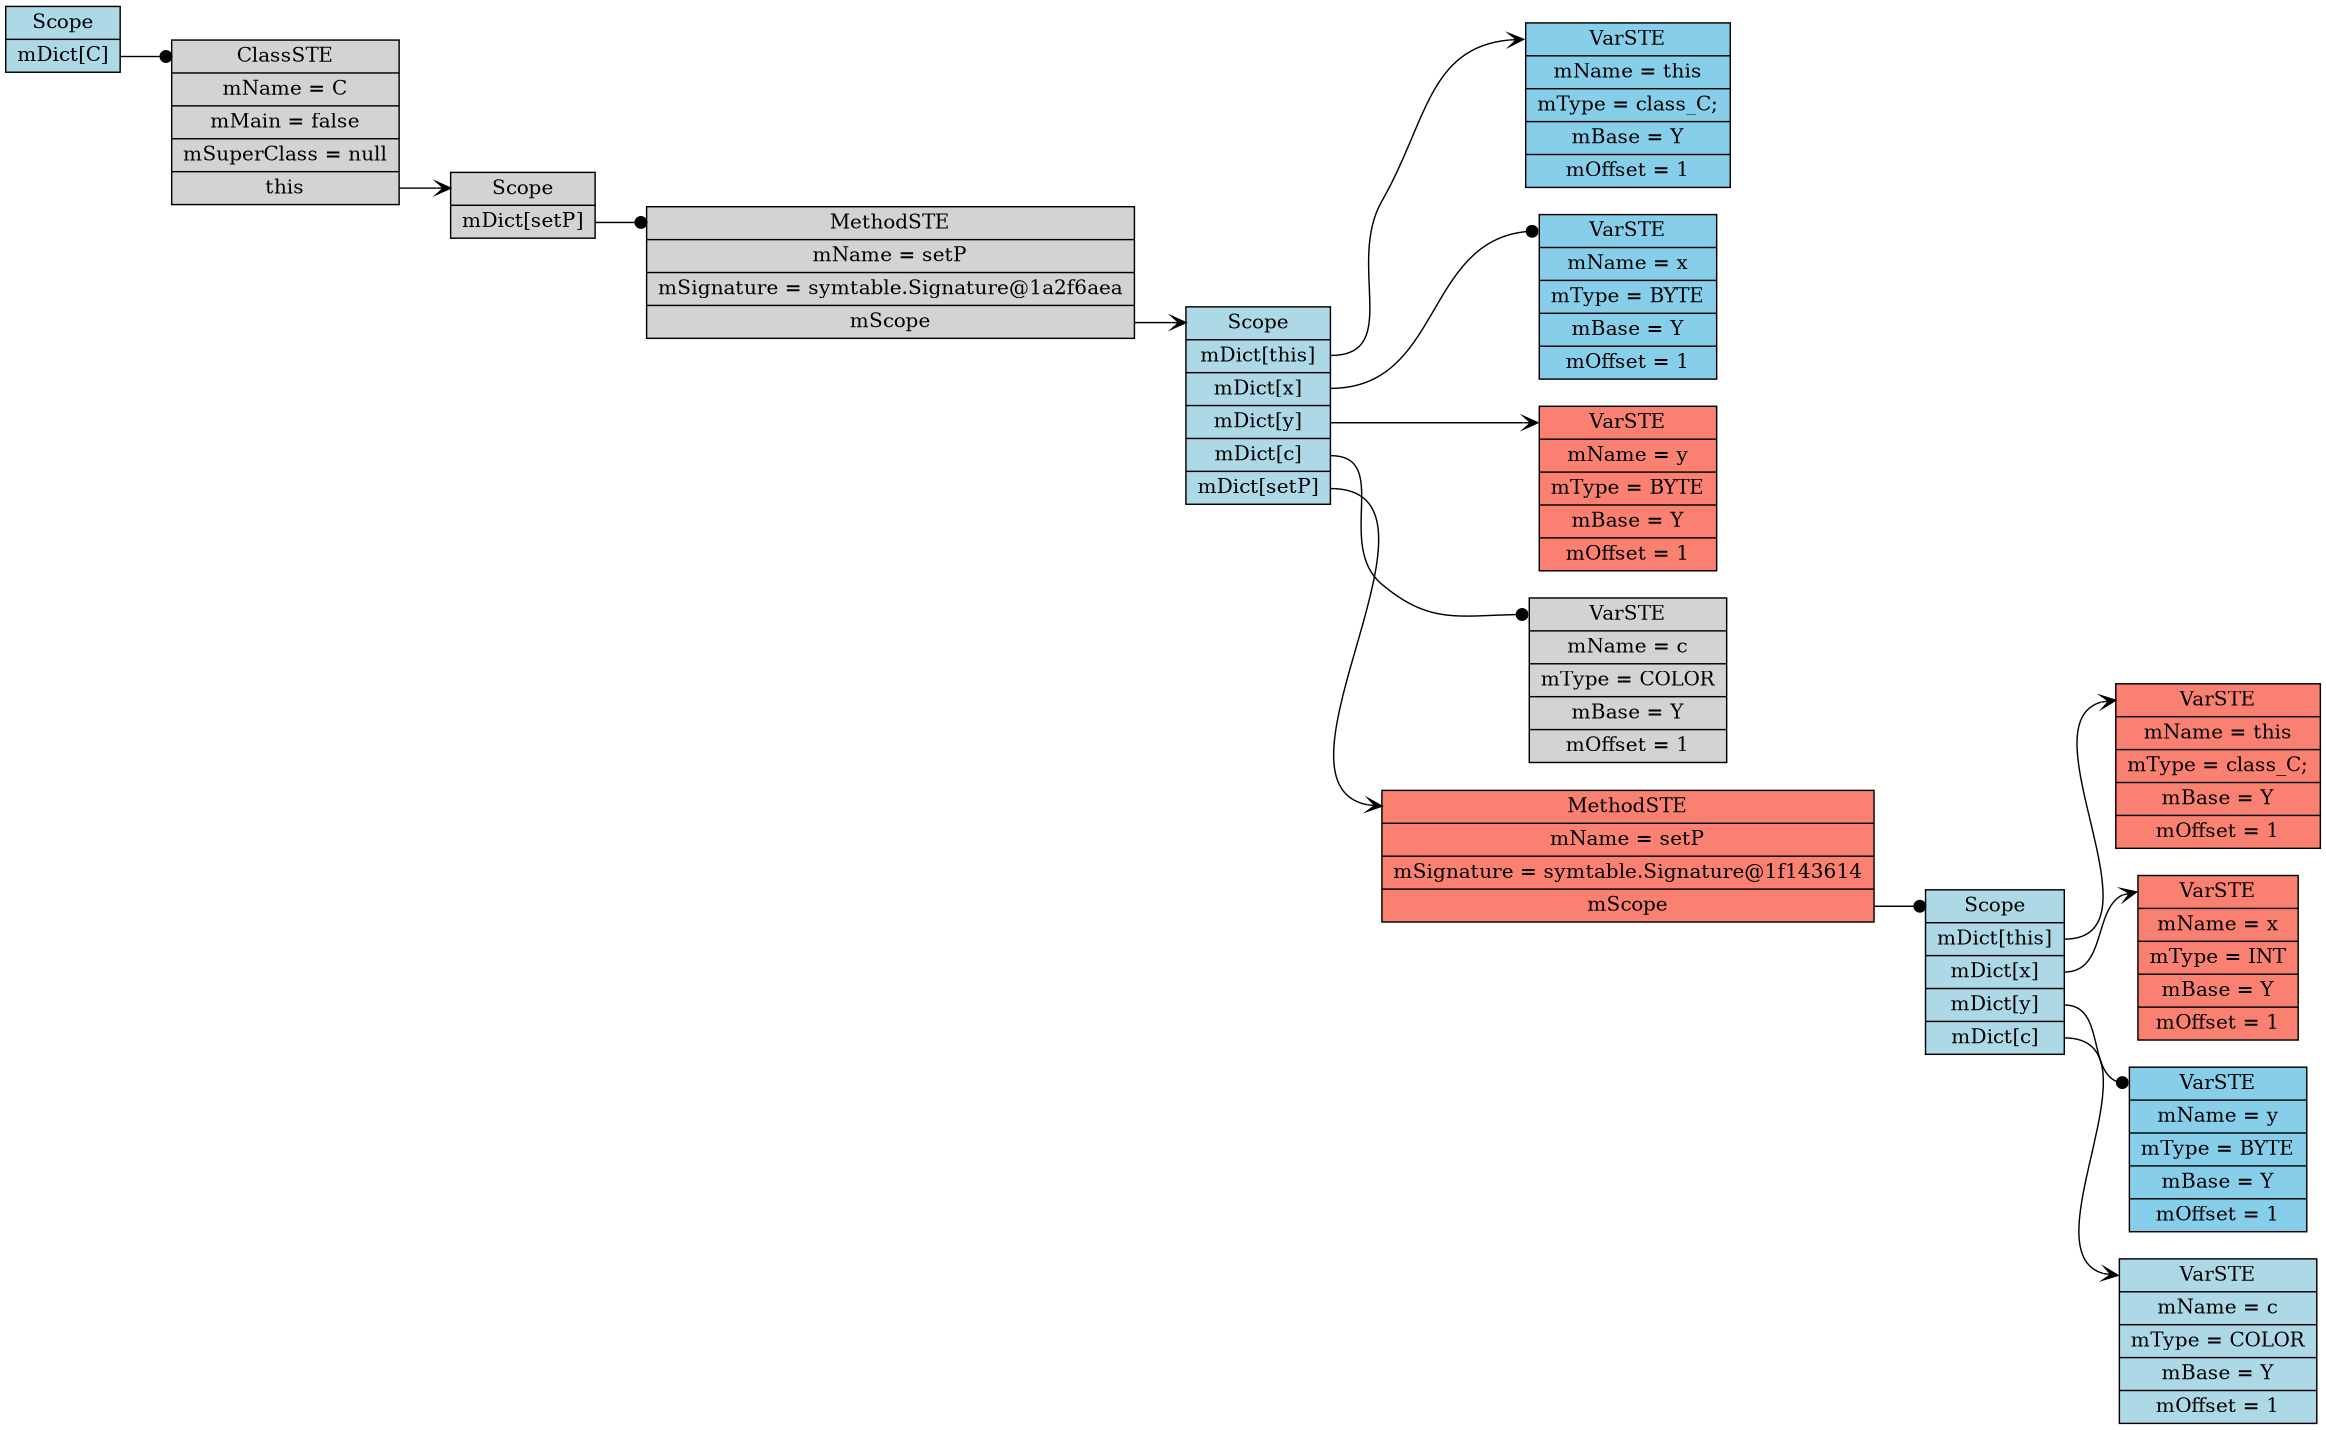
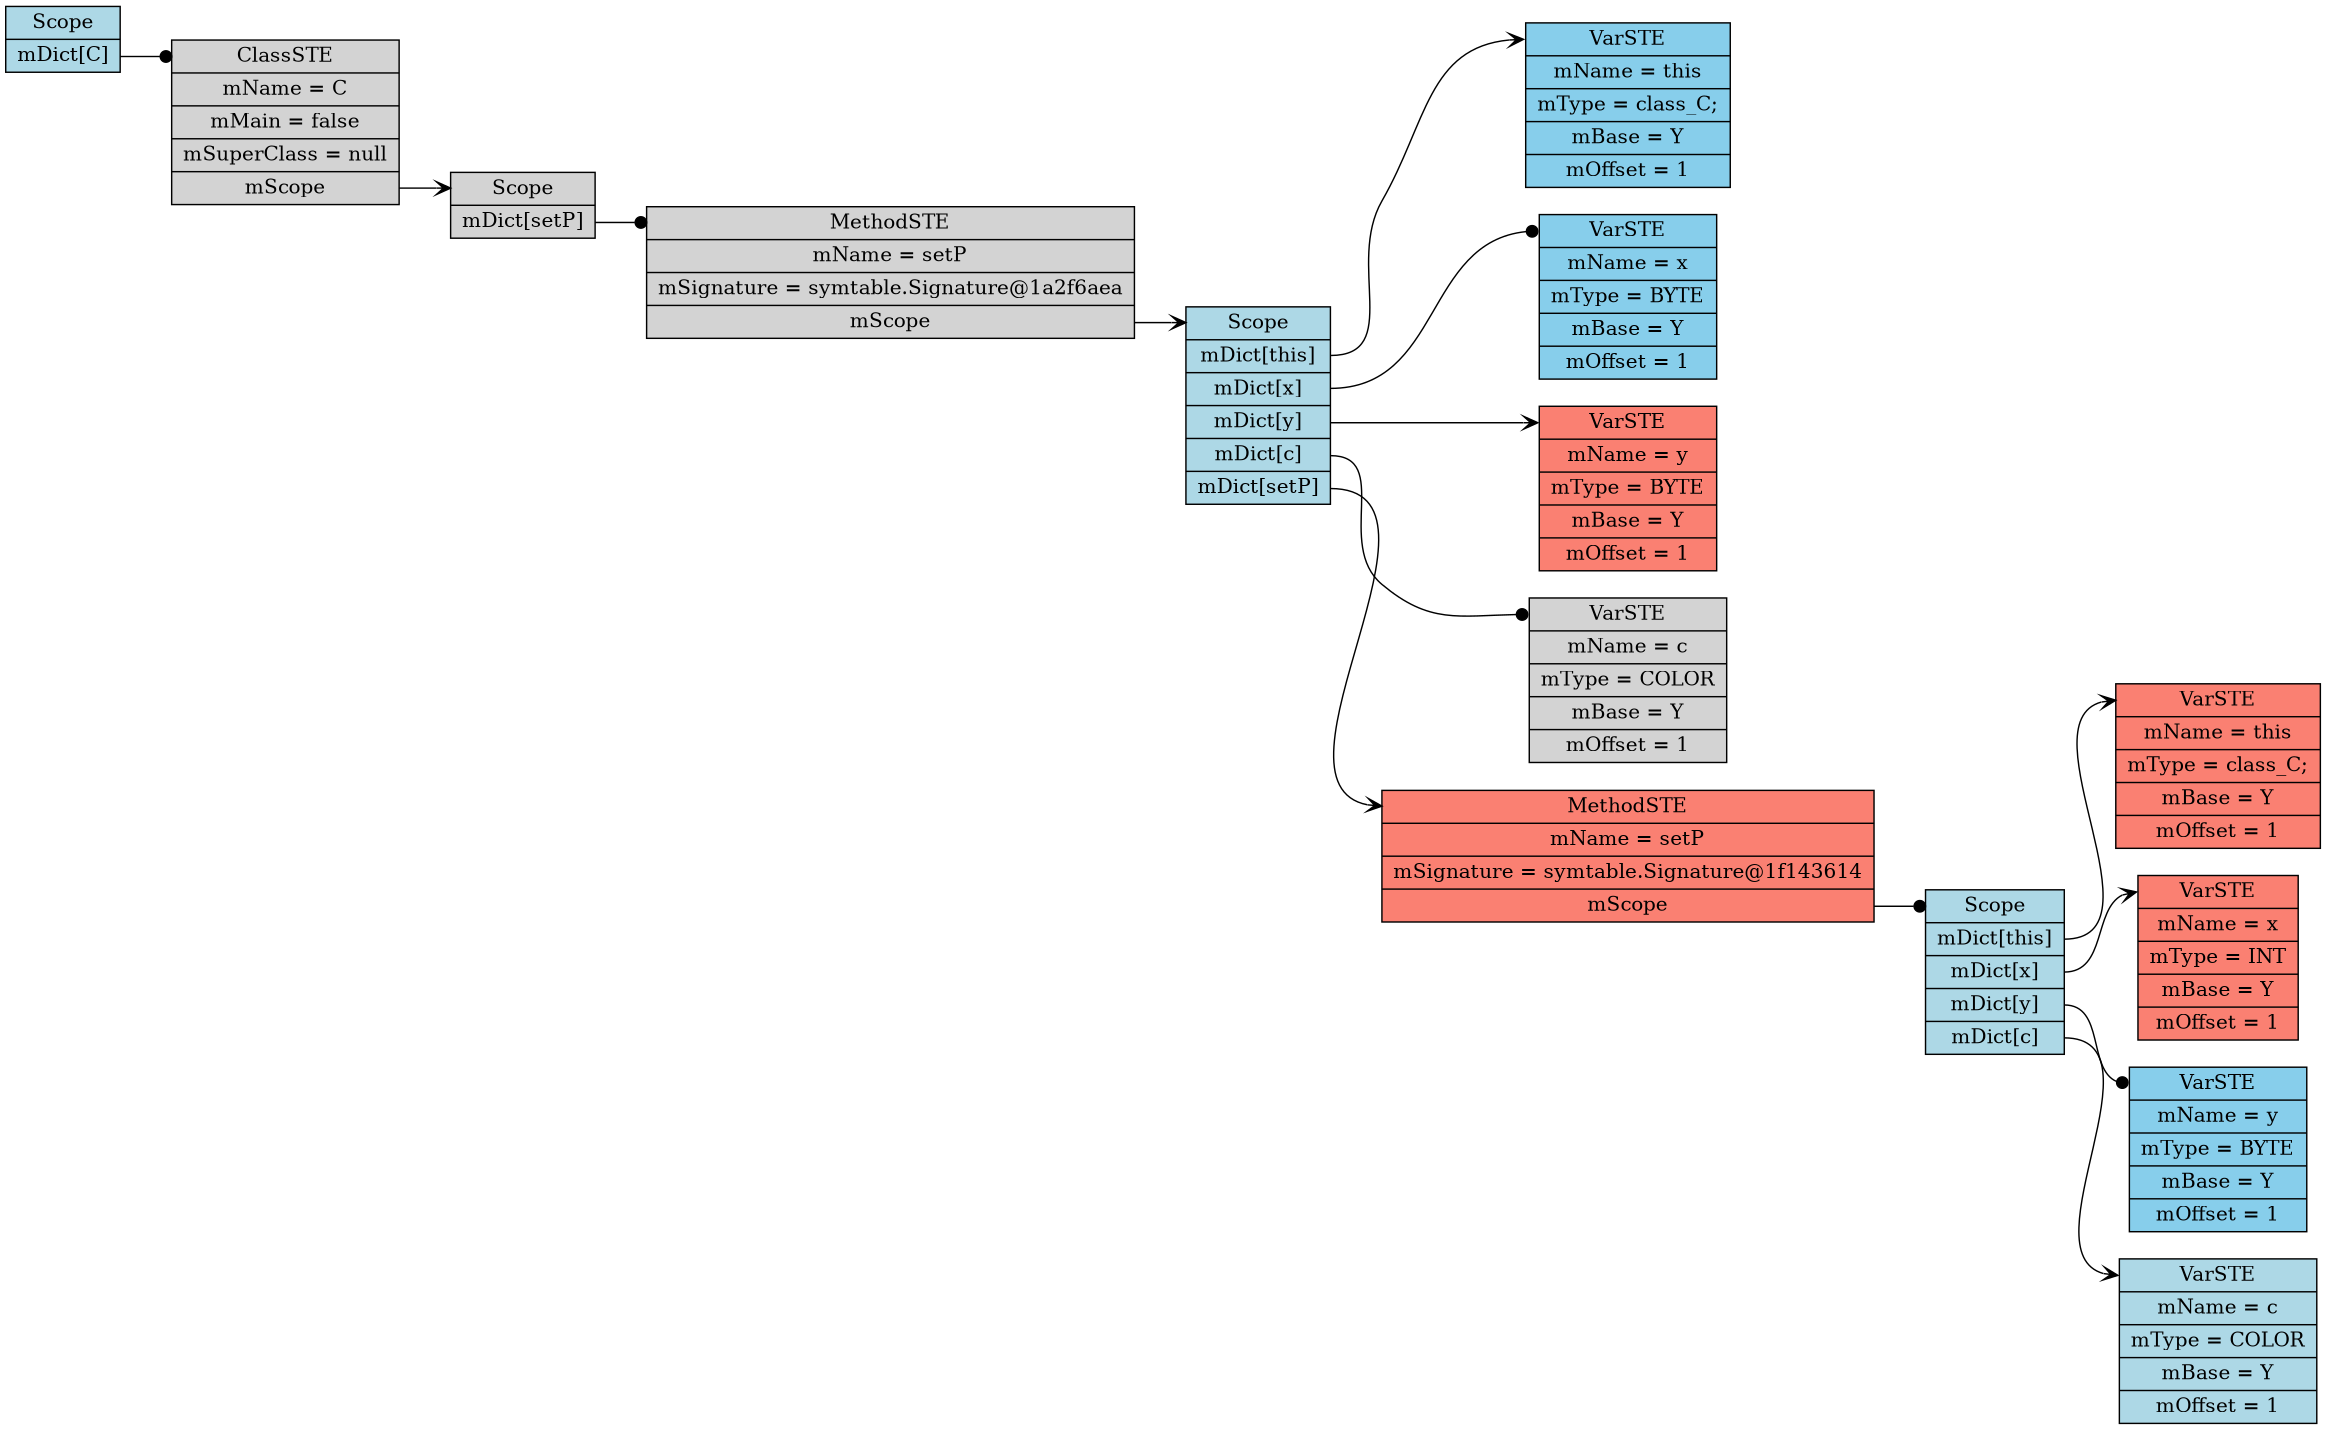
node "ClassSTE": text "this" -> "mScope"
